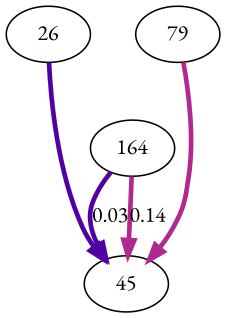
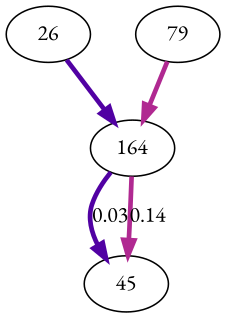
edge "26" -> "45": now "26" -> "164"
edge "79" -> "45": now "79" -> "164"
